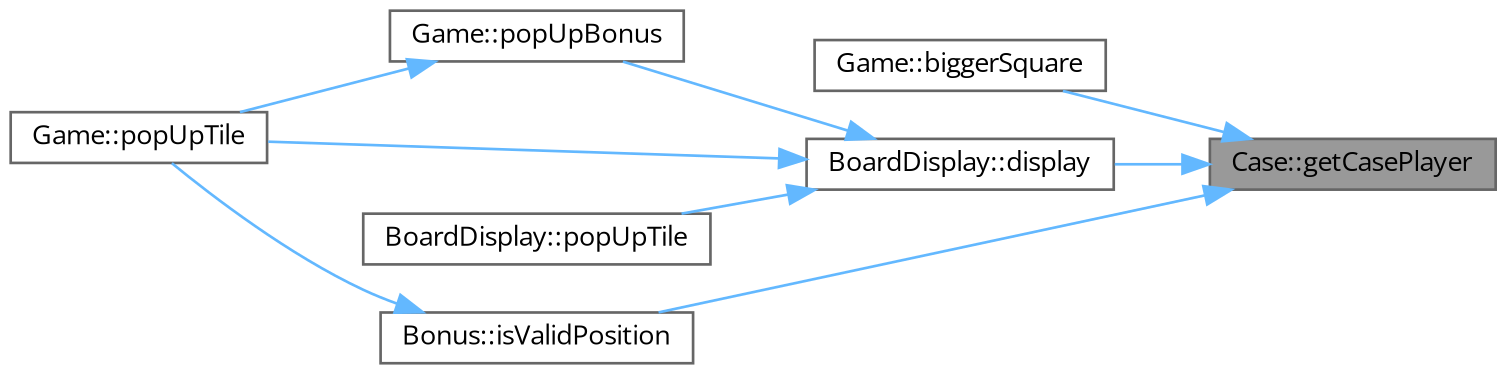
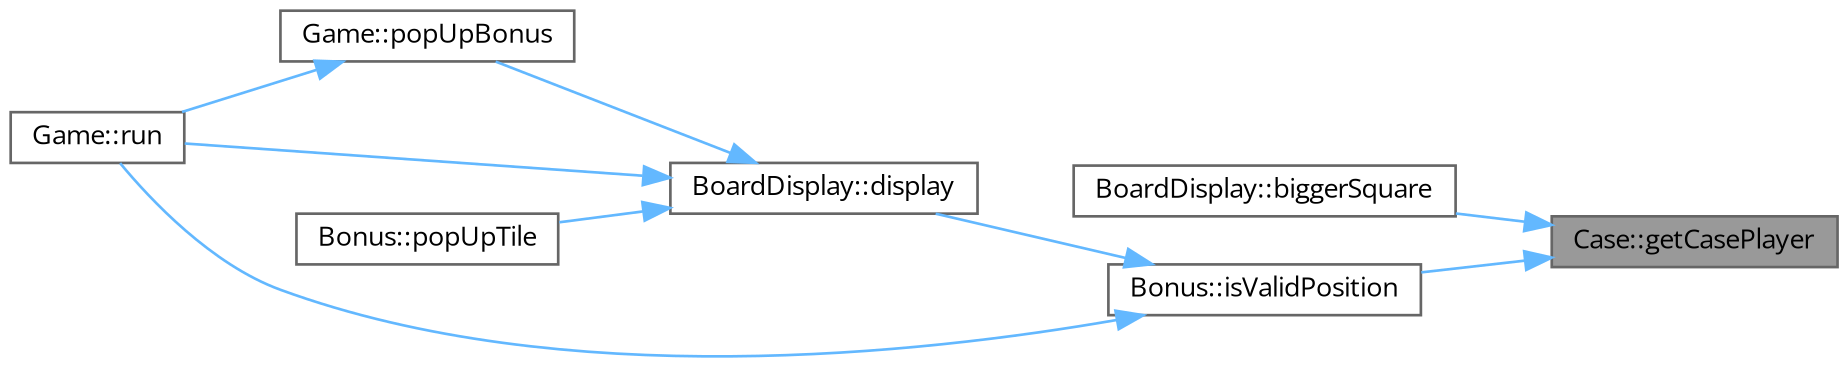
node "Game::biggerSquare": label "Game::biggerSquare" -> "BoardDisplay::biggerSquare"
node "Game::popUpTile": label "Game::popUpTile" -> "Game::run"
edge "BoardDisplay::display" -> "Case::getCasePlayer": now "BoardDisplay::display" -> "Bonus::isValidPosition"
node "BoardDisplay::popUpTile": label "BoardDisplay::popUpTile" -> "Bonus::popUpTile"
